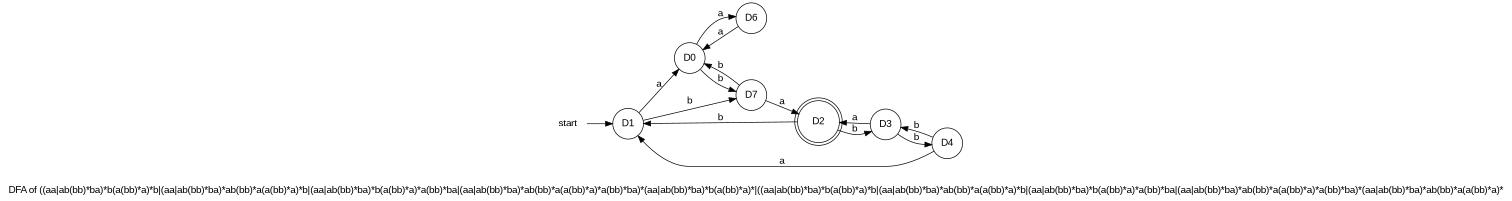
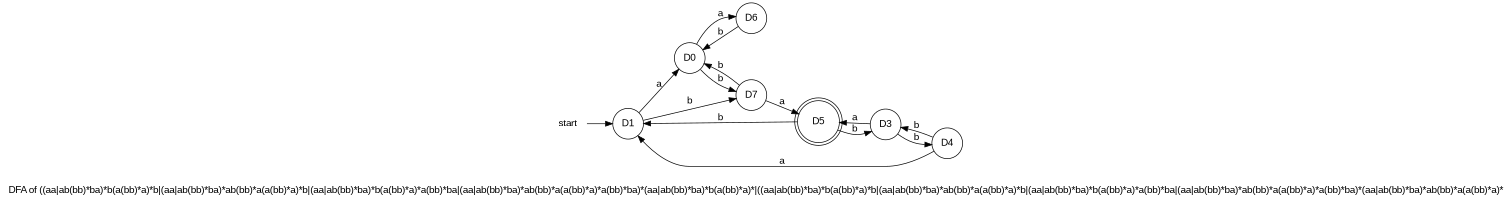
edge "D6" -> "D0": label "a" -> "b"
node "D2": label "D2" -> "D5"
